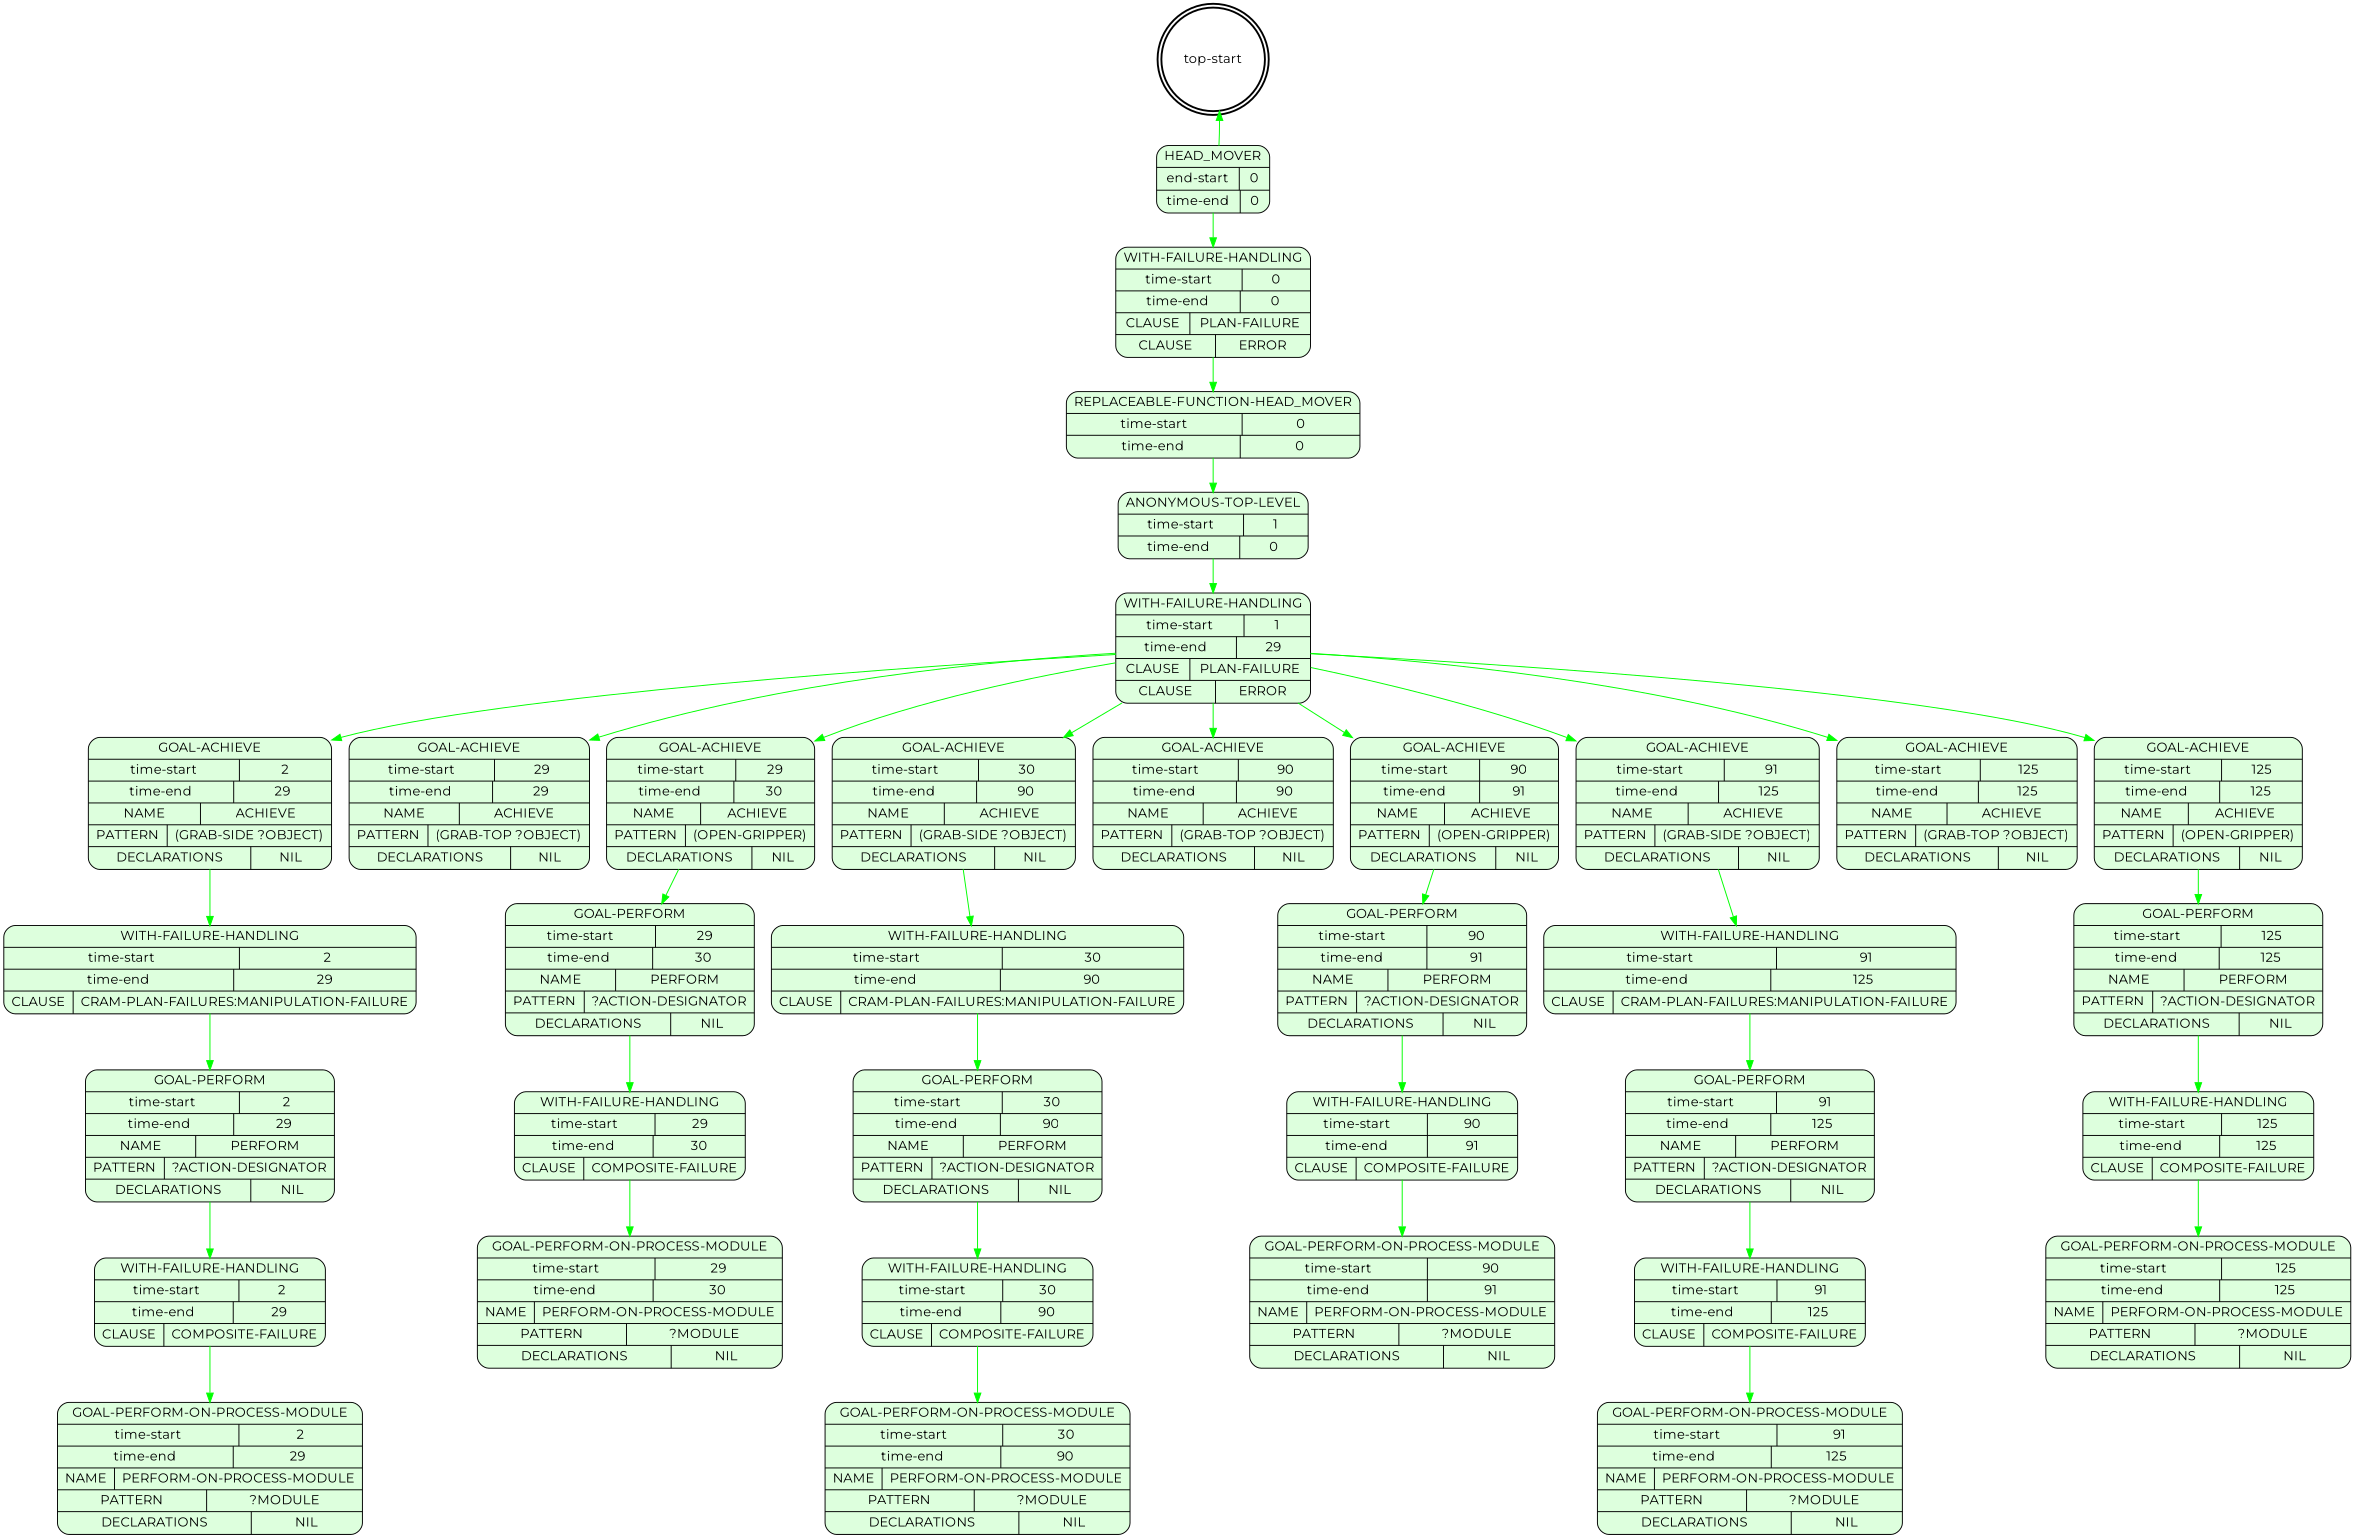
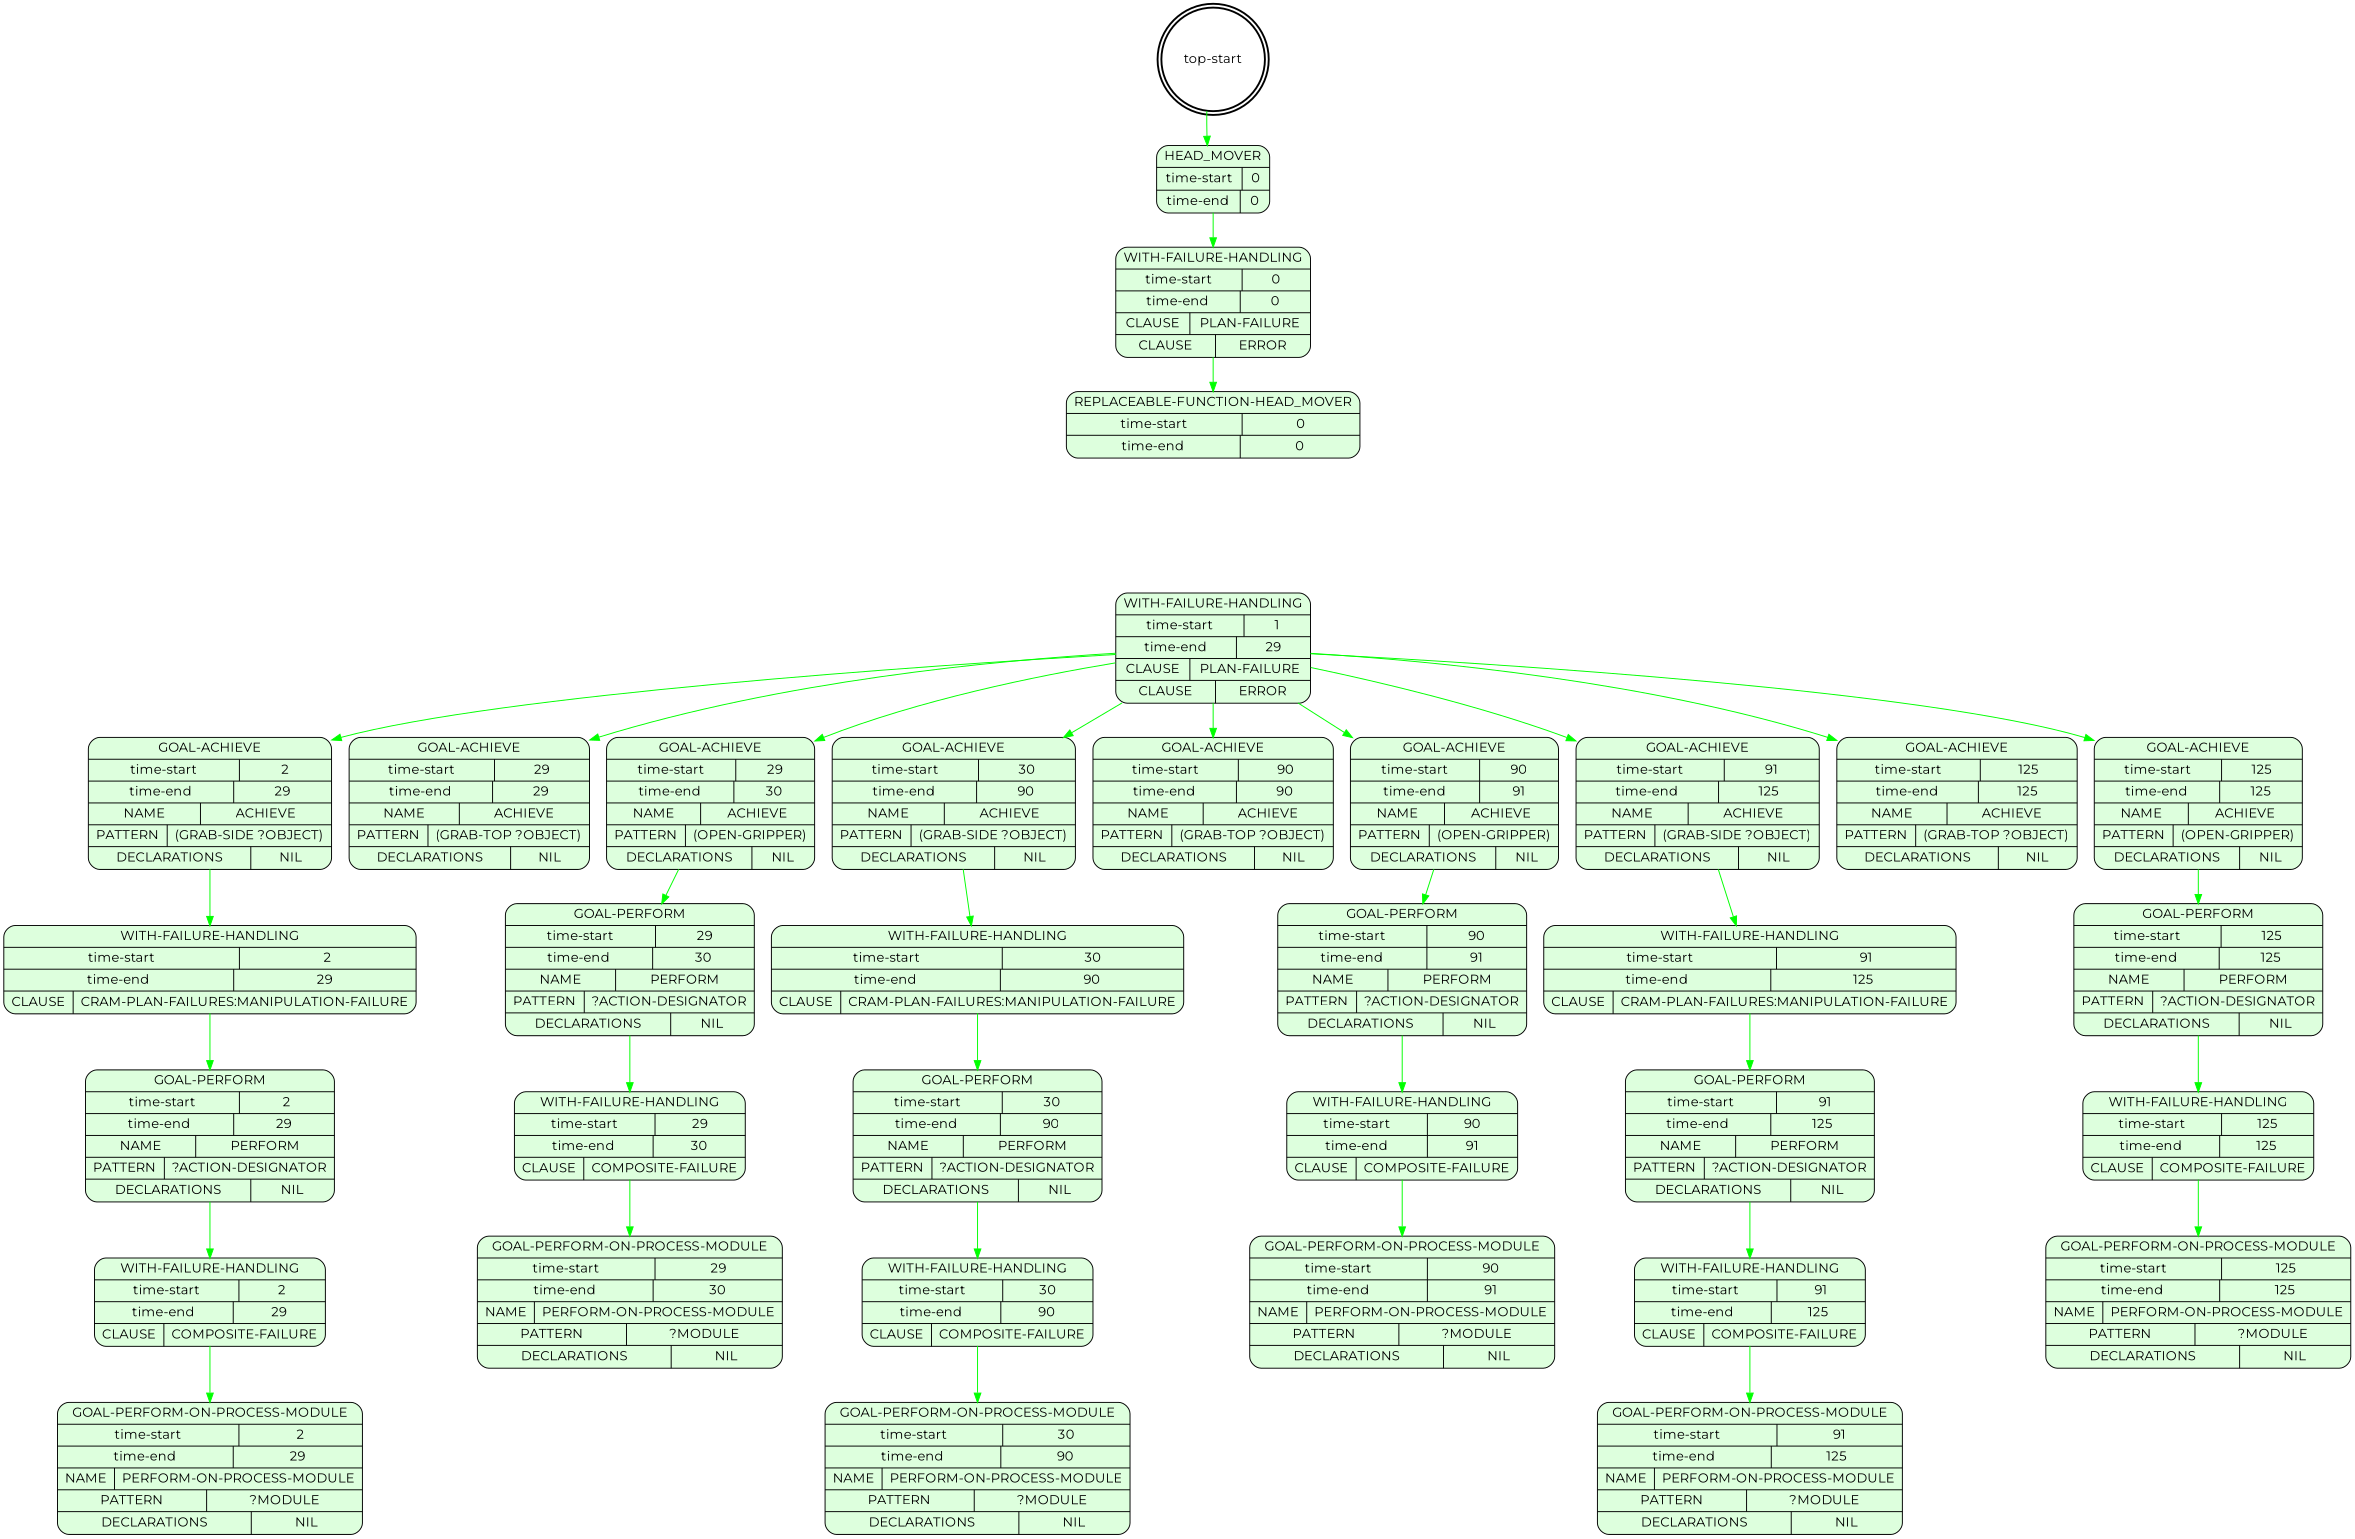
edge "HEAD_MOVER" -> "top-start": reversed
node "HEAD_MOVER": text "end-start" -> "time-start"
node "ANONYMOUS-TOP-LEVEL": removed
